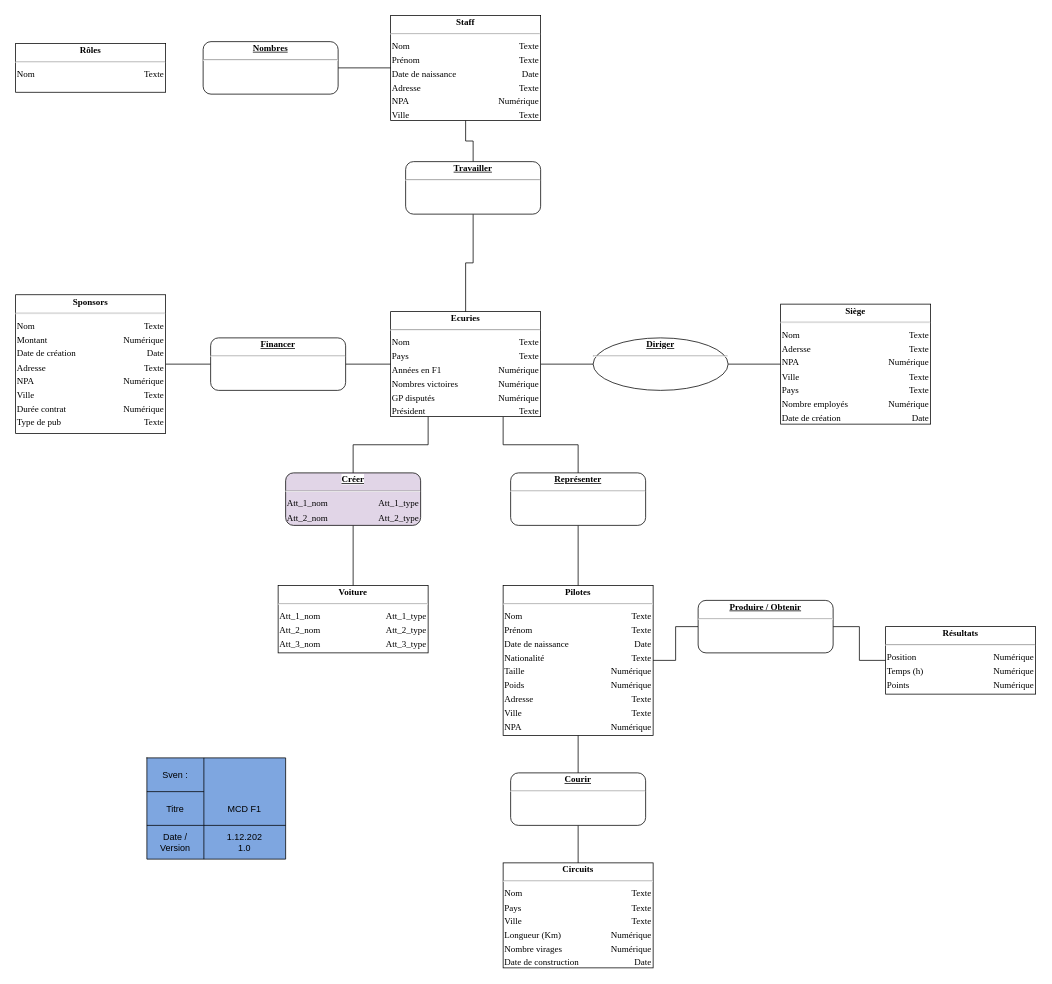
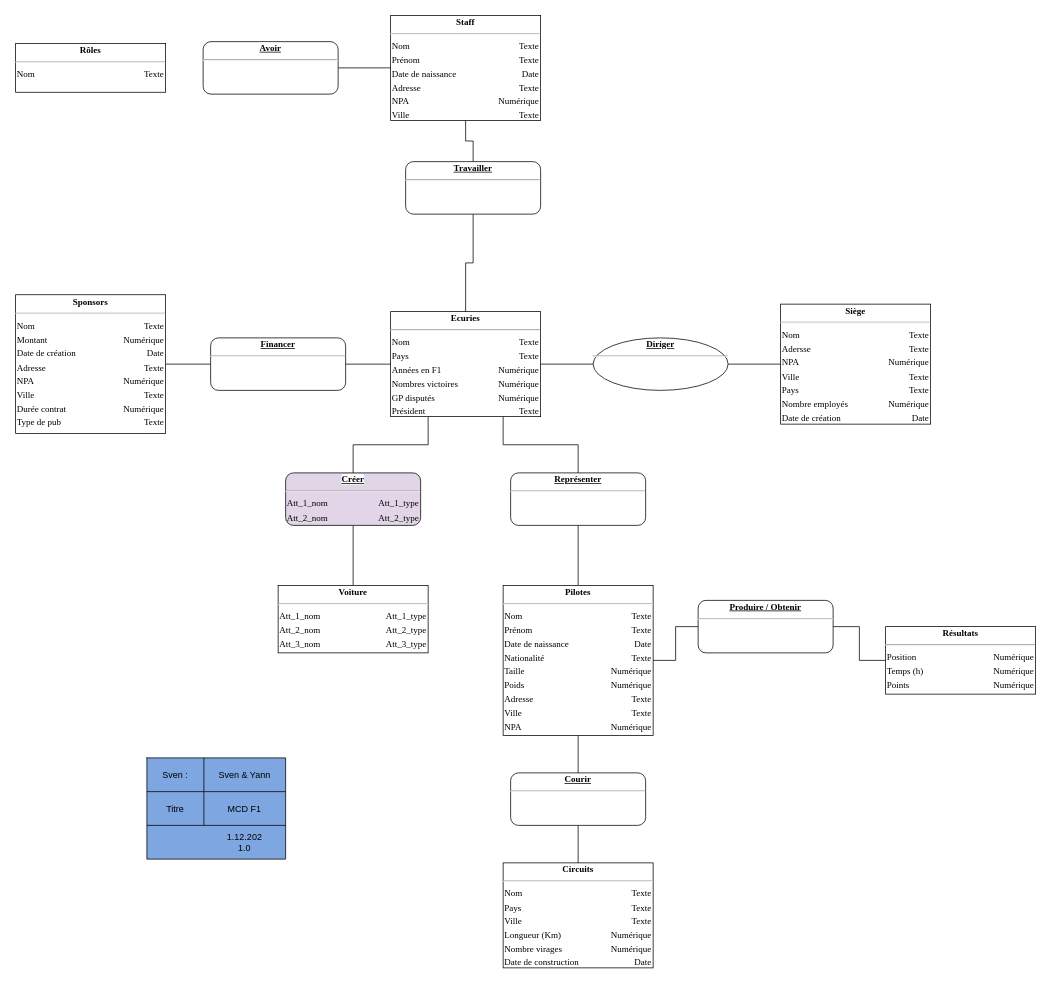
node "Nombres": label "Nombres" -> "Avoir"
node "Sven & Yann": added
node "Date / Version": removed
